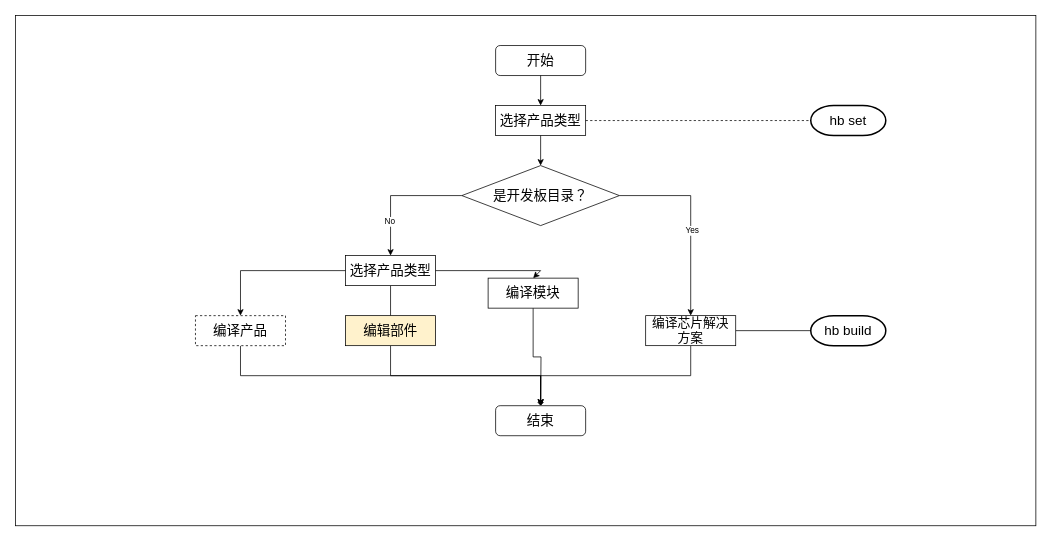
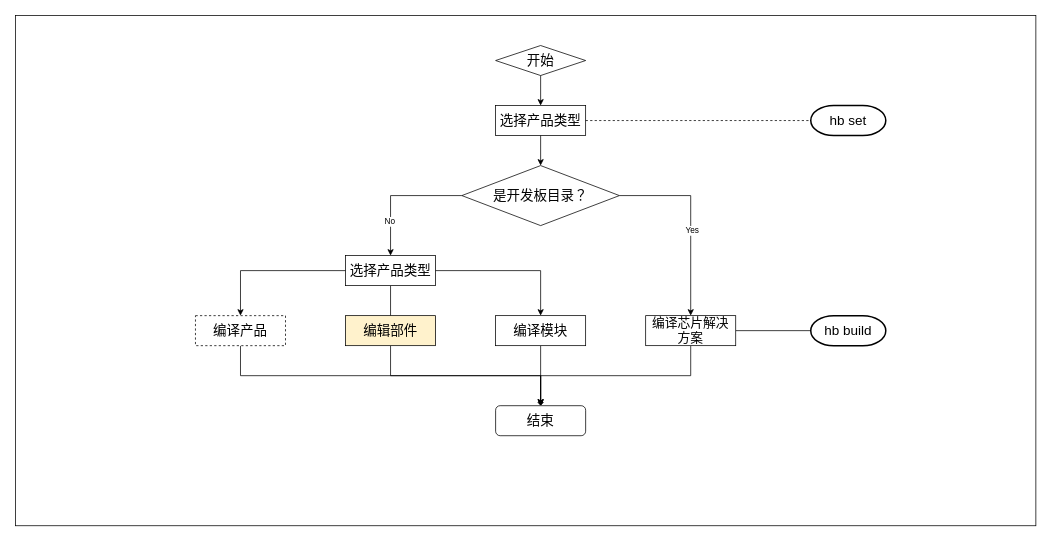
node "开始": shape rounded rectangle -> diamond
node "编译模块": moved (533, 293) -> (540, 330)
